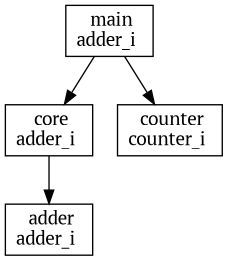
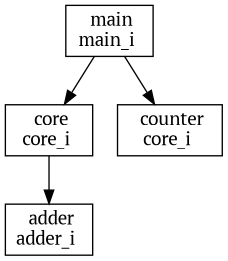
node "main adder_i": label "main adder_i" -> "main main_i"
node "core adder_i": label "core adder_i" -> "core core_i"
node "counter counter_i": label "counter counter_i" -> "counter core_i"
